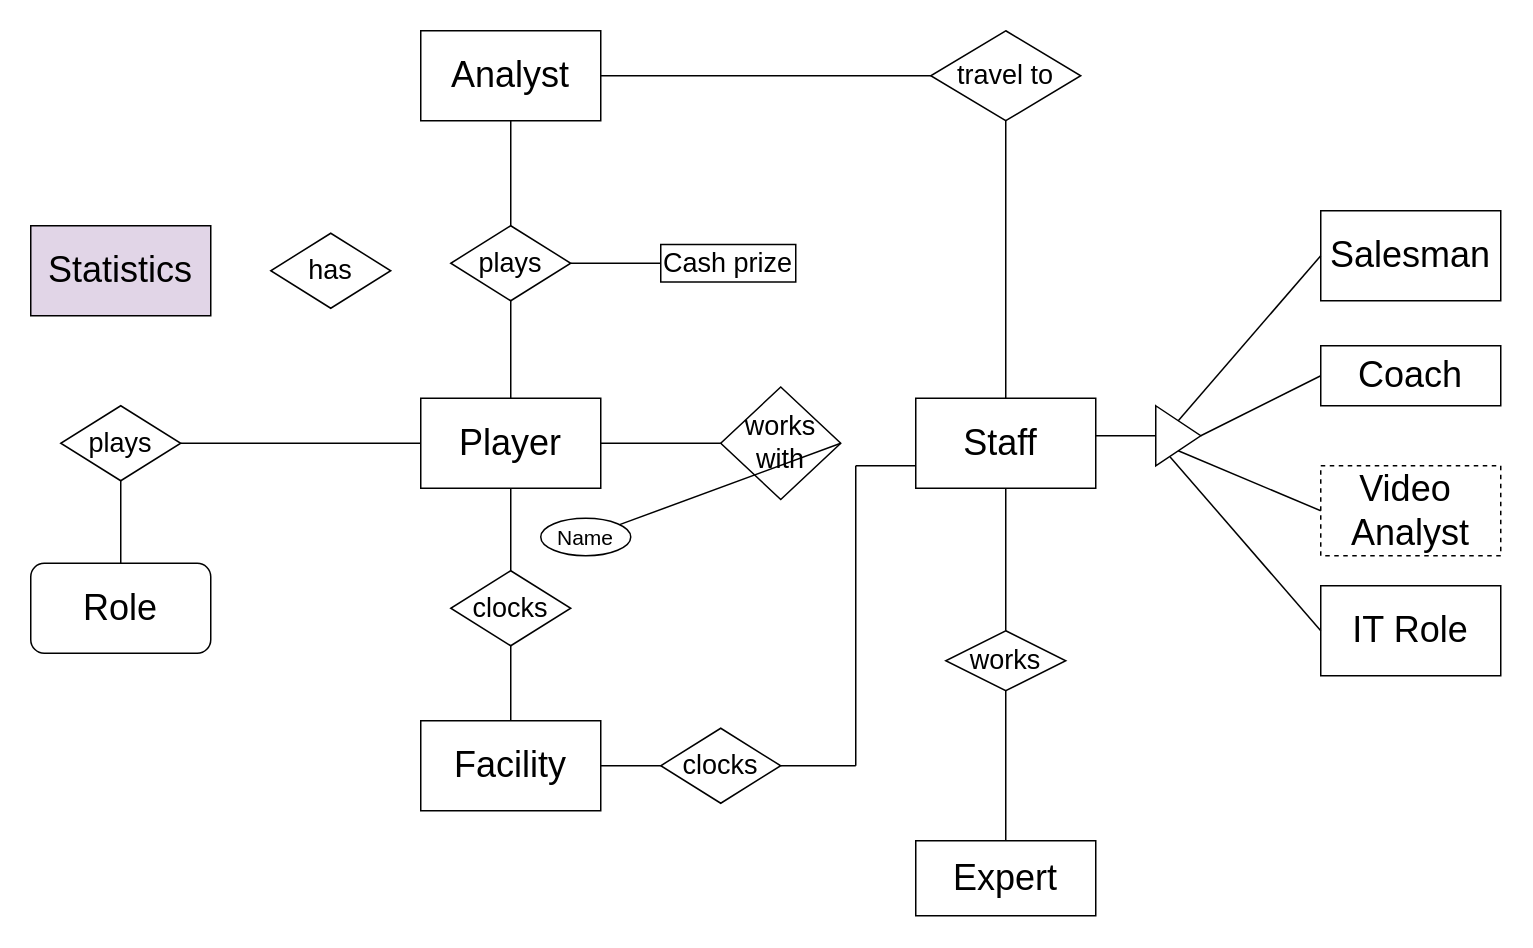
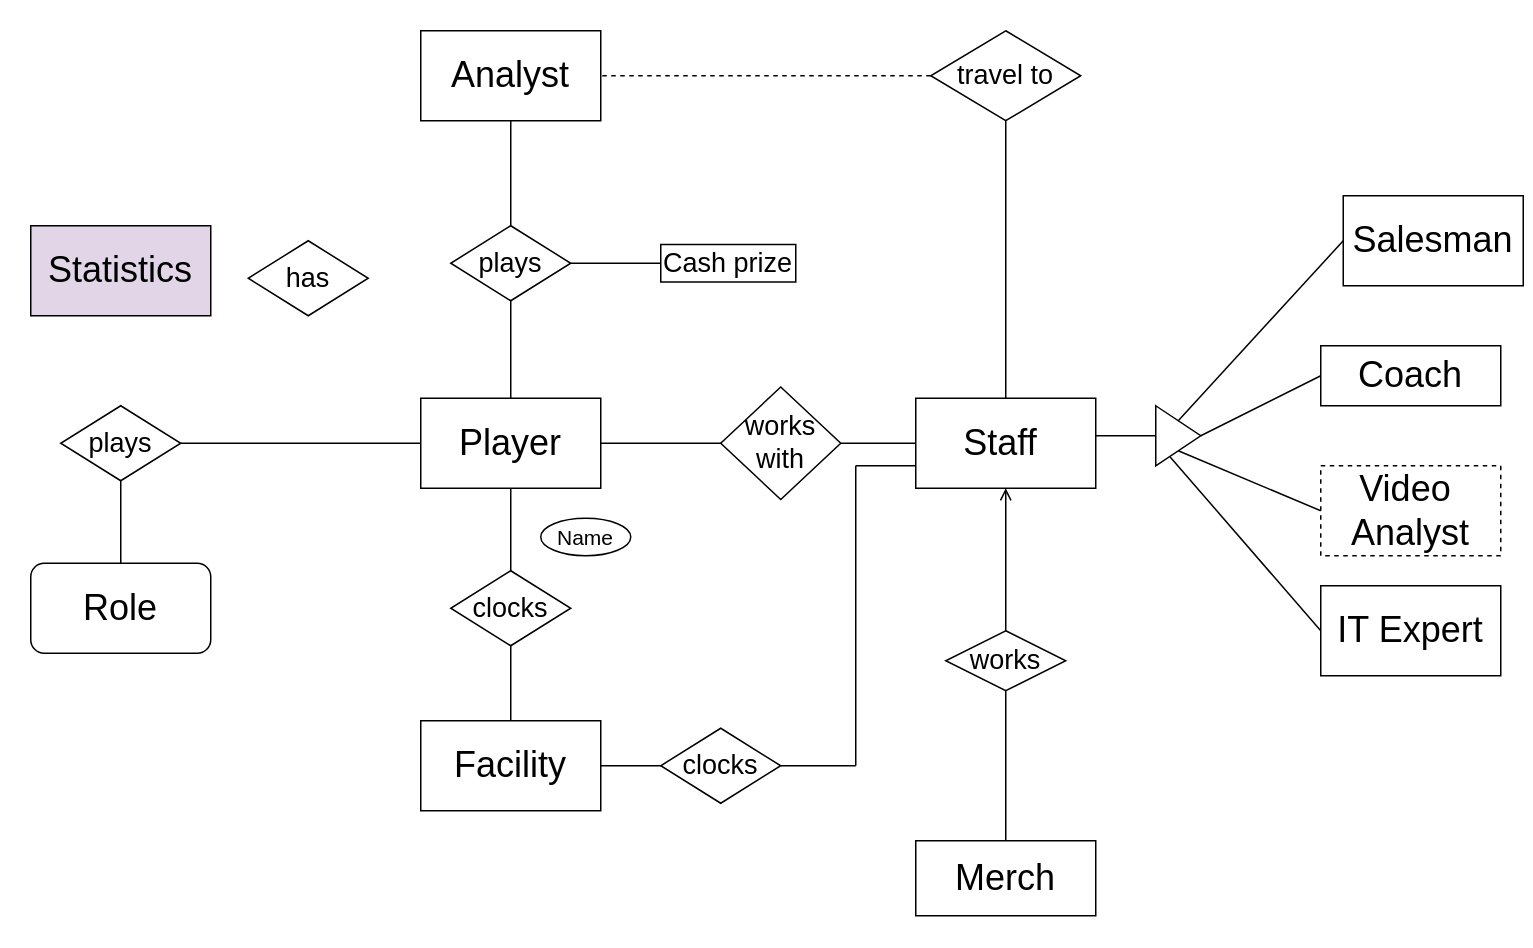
edge "Analyst" -- "travel to": style solid -> dashed
node "Salesman": moved (1411, 256) -> (1433, 241)
node "has": moved (331, 271) -> (308, 278)
edge "works with" -- "Name": now "works with" -- "Staff"
edge "Staff" -- "works": arrowhead none -> open
node "IT Role": label "IT Role" -> "IT Expert"
node "Expert": label "Expert" -> "Merch"
